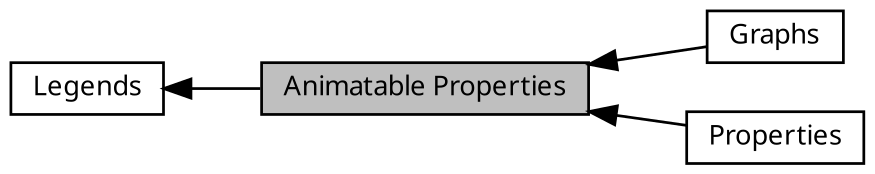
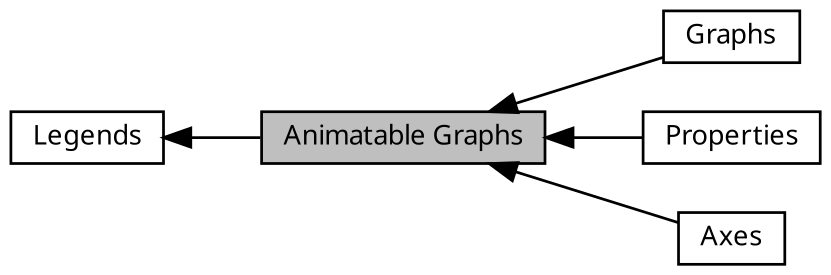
node "Animatable Properties": label "Animatable Properties" -> "Animatable Graphs"
node "Axes": added
